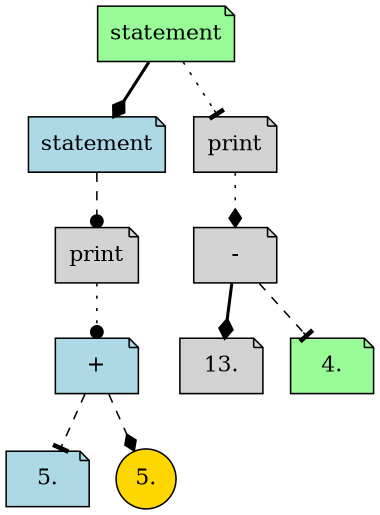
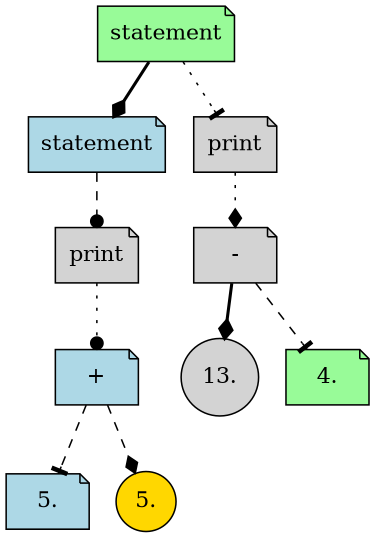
node "13.": shape note -> circle
